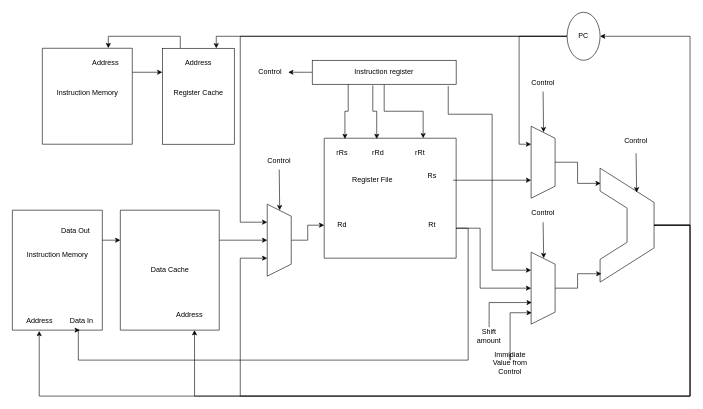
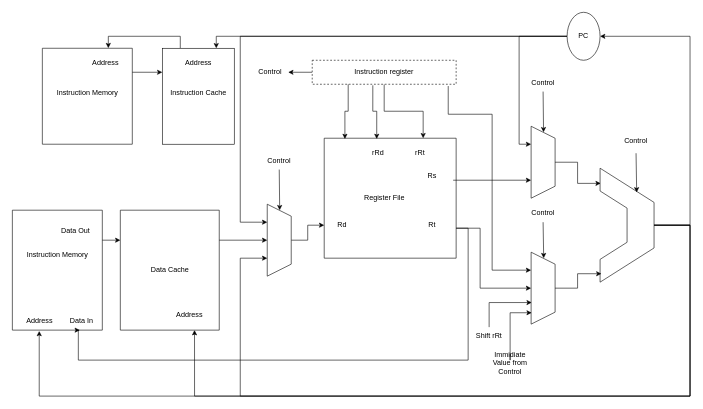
node "Instruction register": style solid -> dashed
node "Register Cache": label "Register Cache" -> "Instruction Cache"
node "rRs": removed
node "Register File": moved (372, 180) -> (384, 198)
node "Shift amount": label "Shift amount" -> "Shift rRt"
